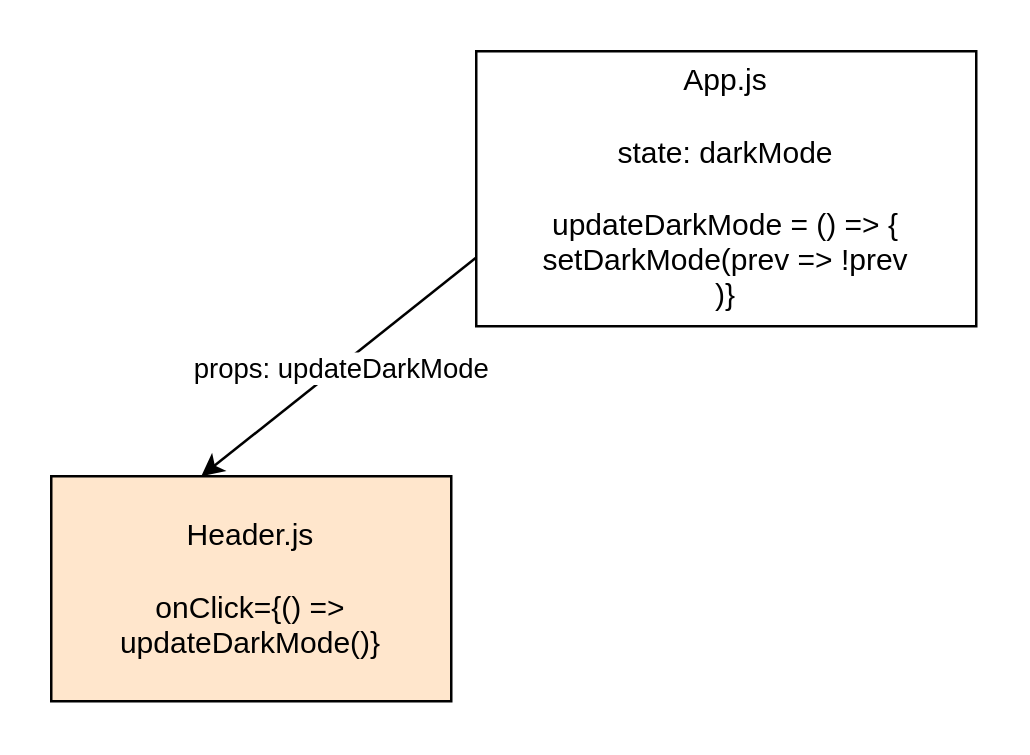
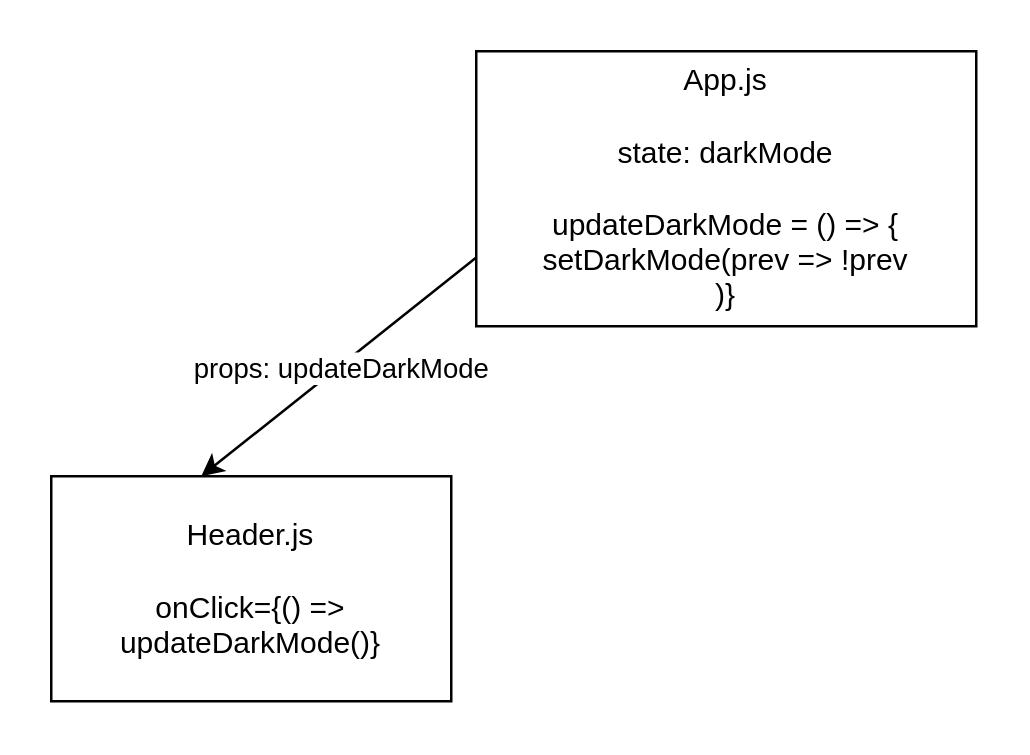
node "Header.js onClick={() => updateDarkMode()}": fillcolor #ffe6cc -> #ffffff
